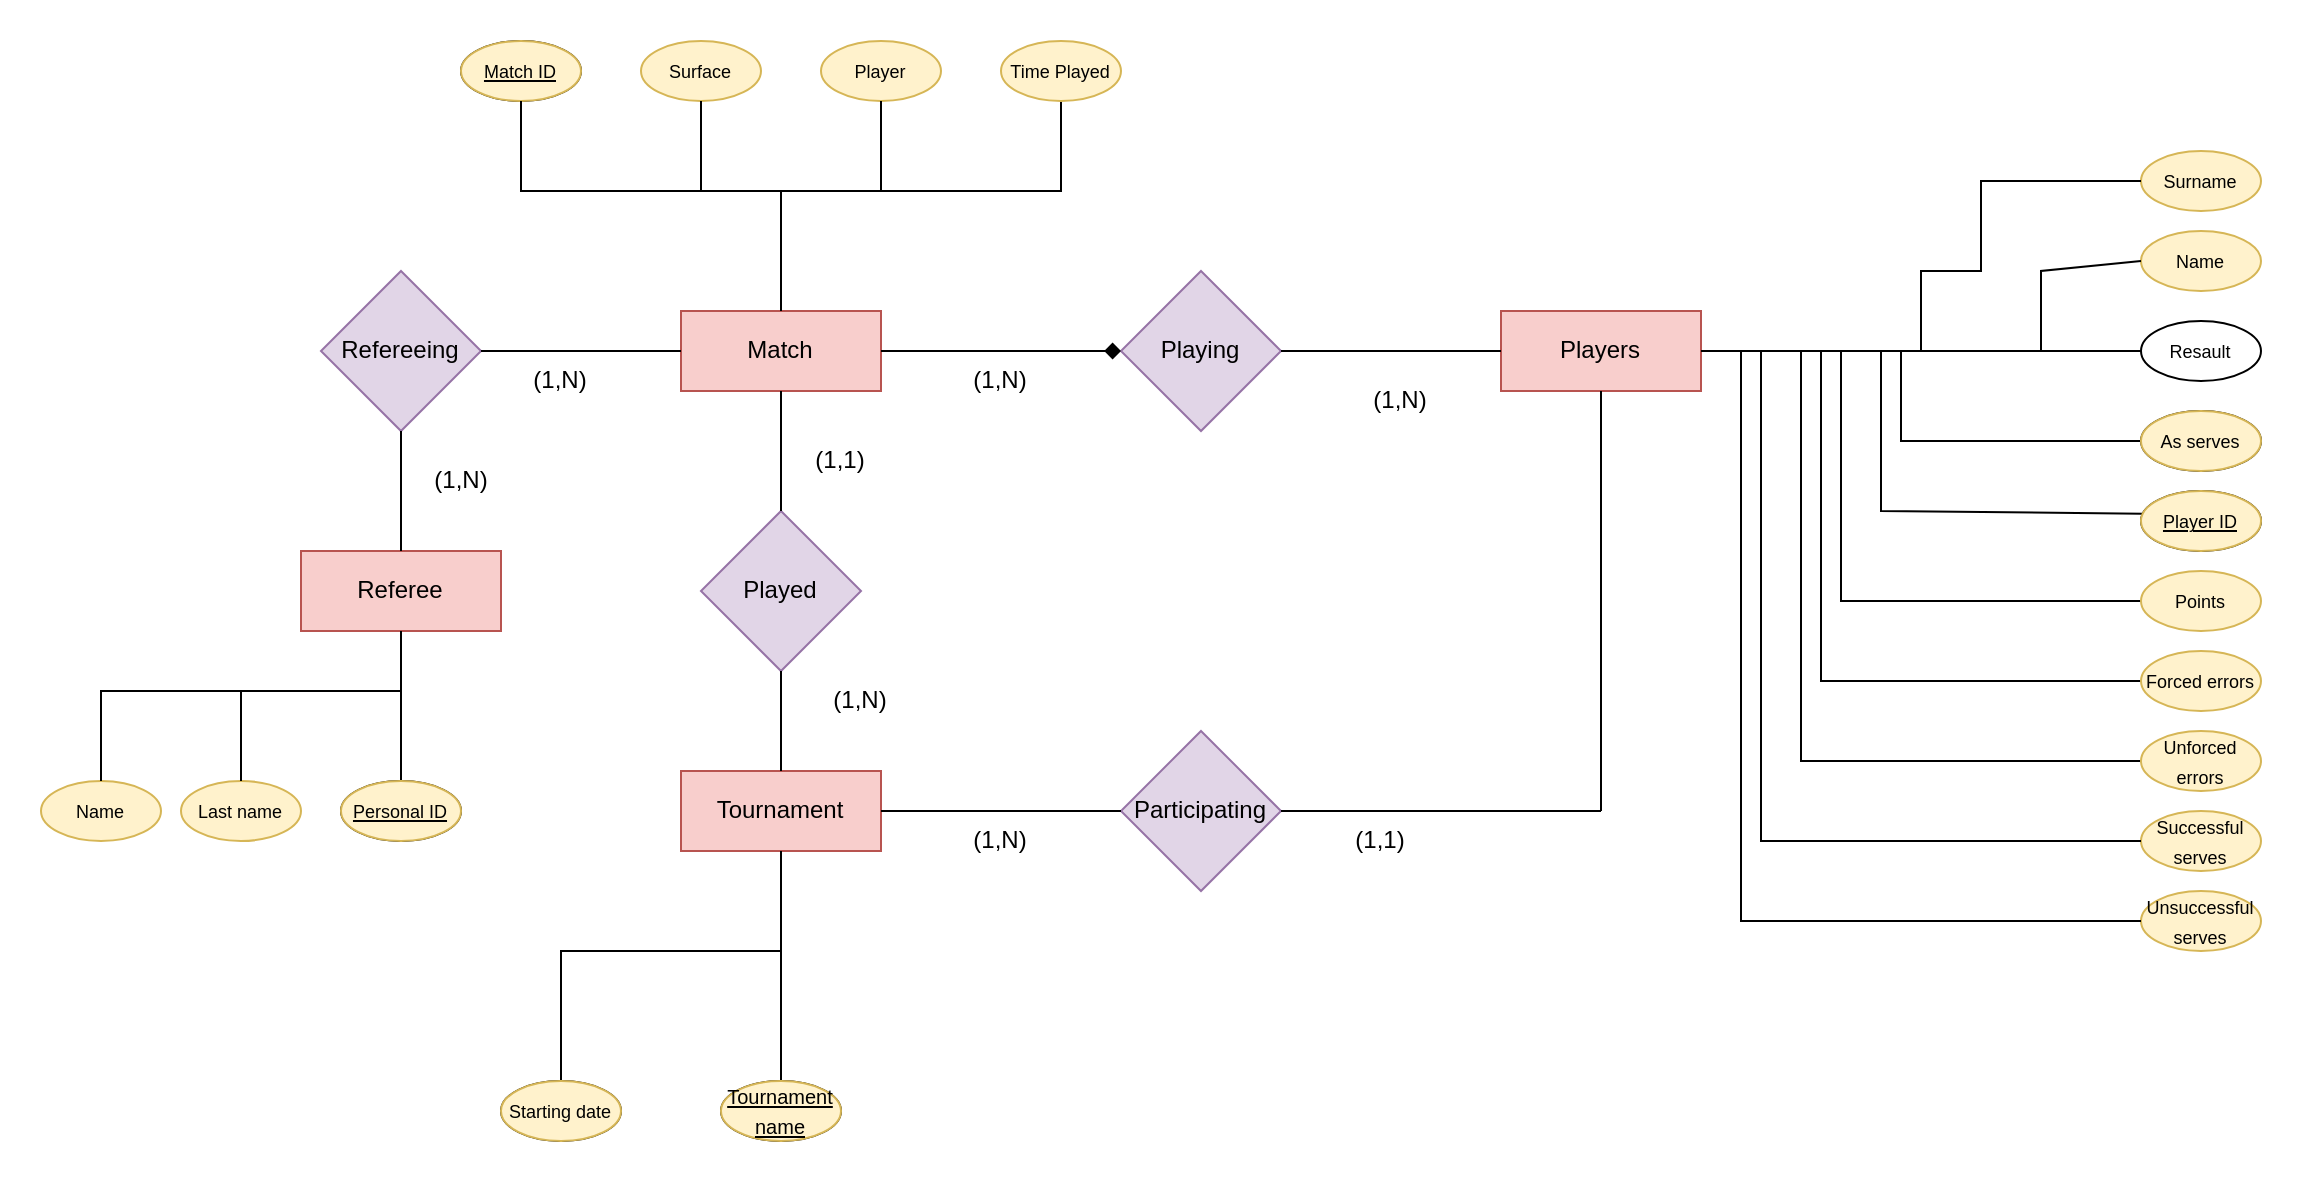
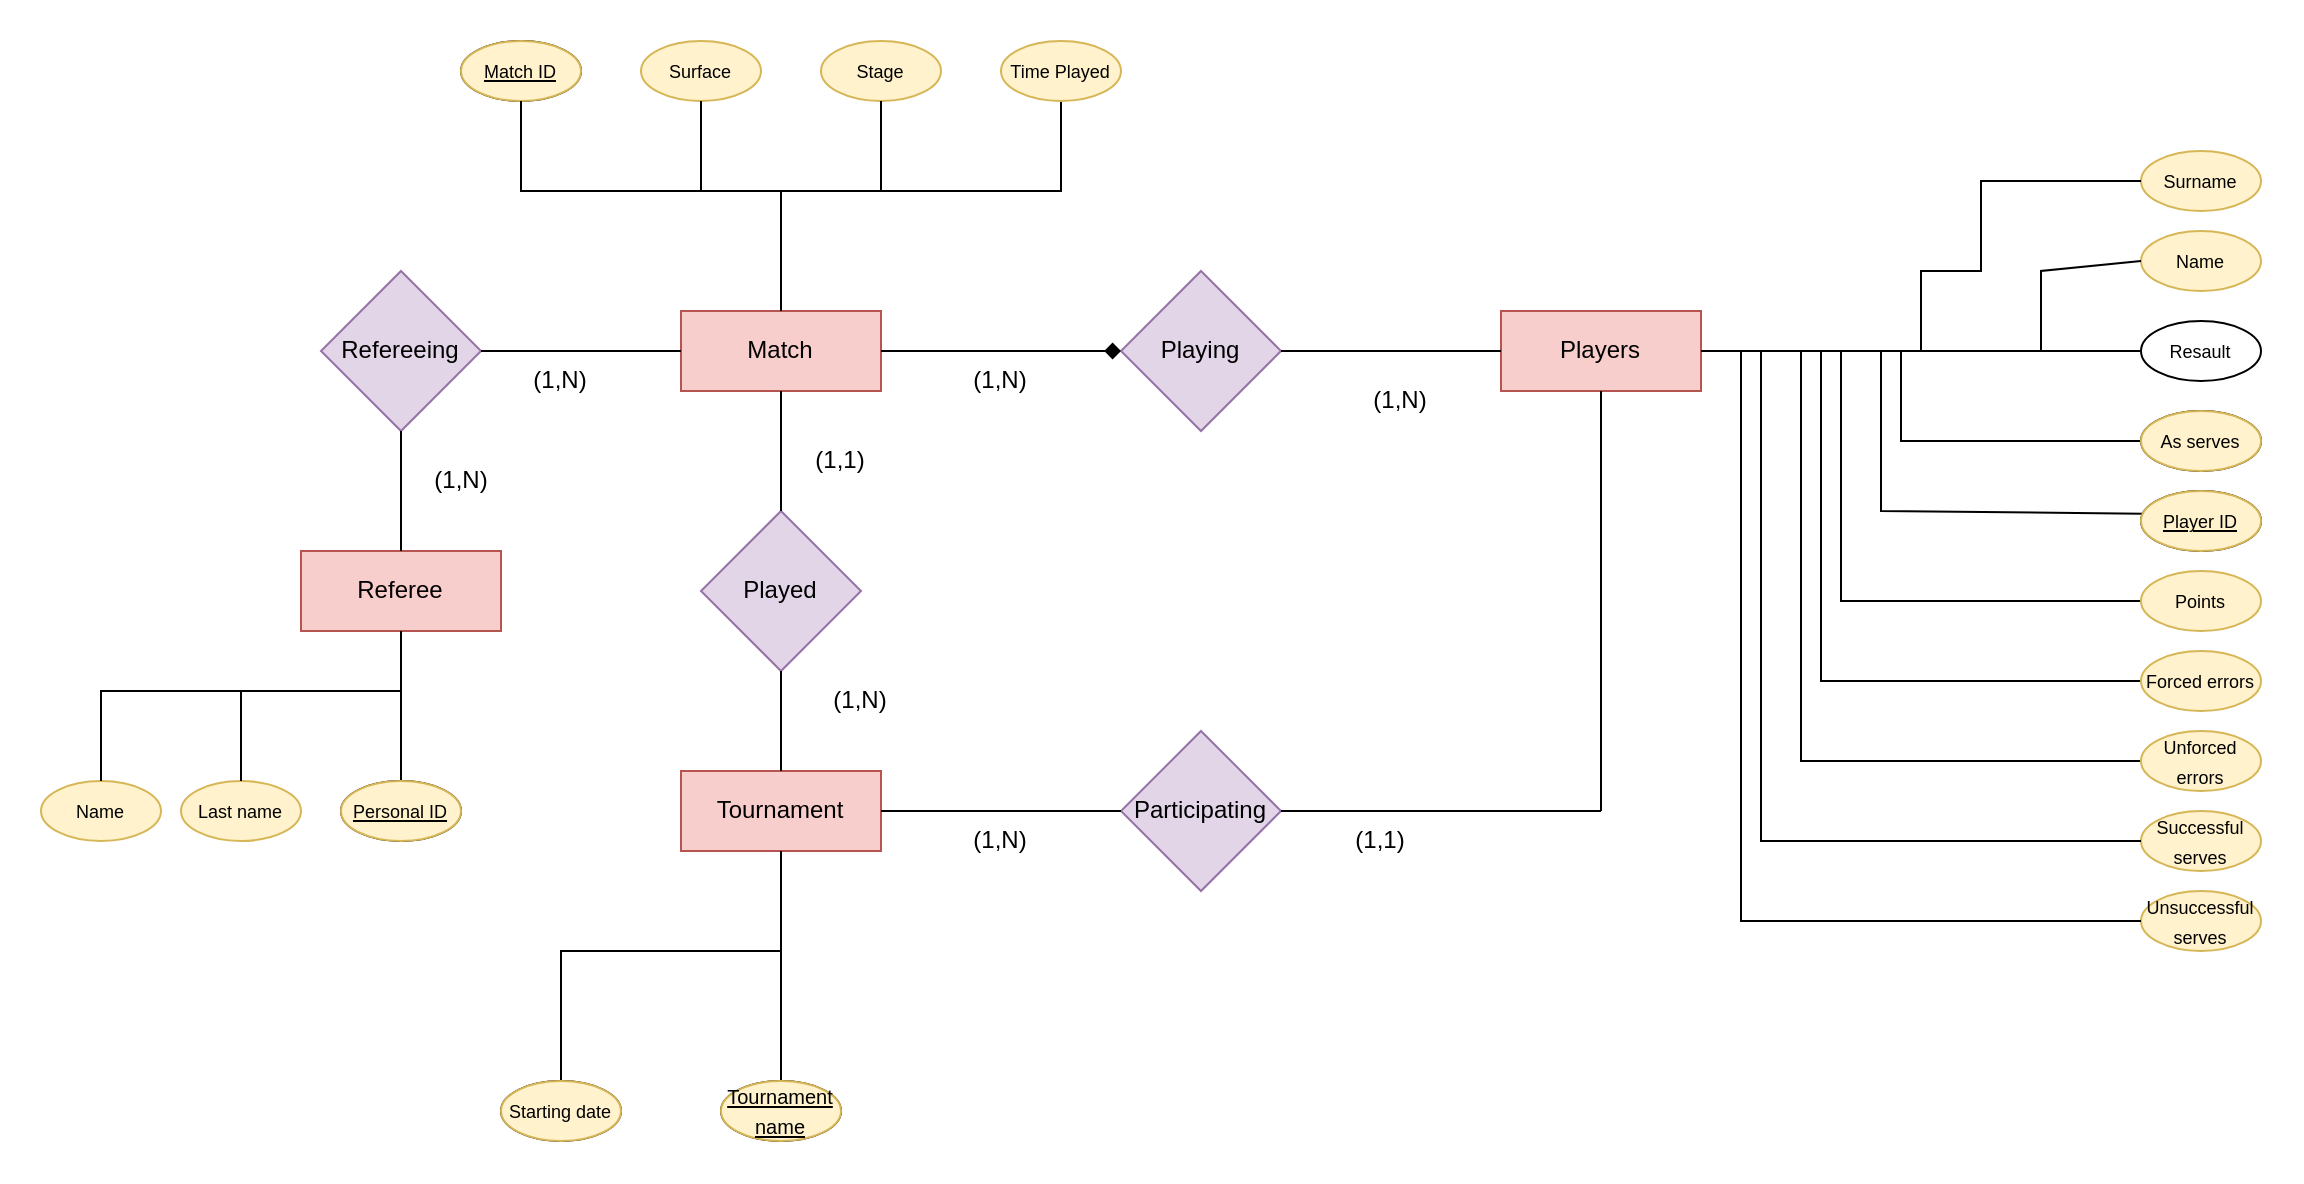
node "Player": label "Player" -> "Stage"
